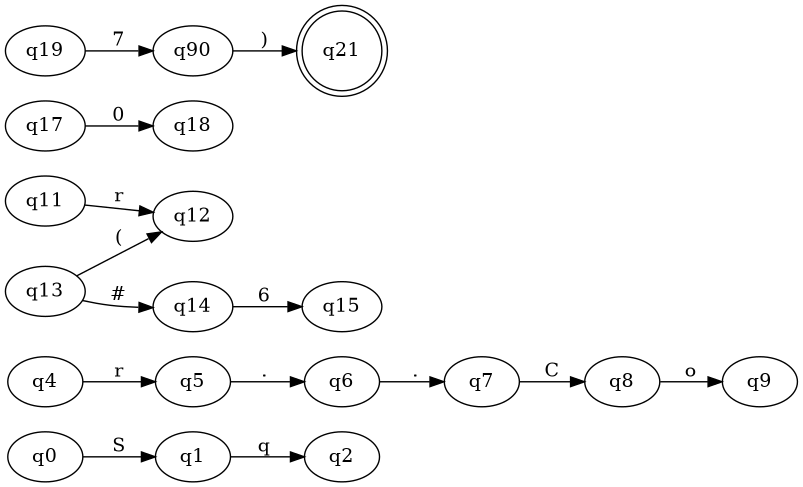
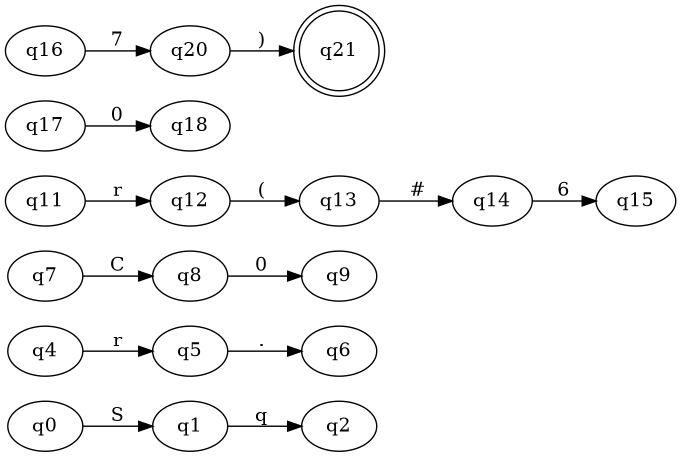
node "q19": label "q19" -> "q16"
node "q90": label "q90" -> "q20"
edge "q13" -> "q12": reversed
edge "q8" -> "q9": label "o" -> "0"
edge "q6" -> "q7": removed, label "."
